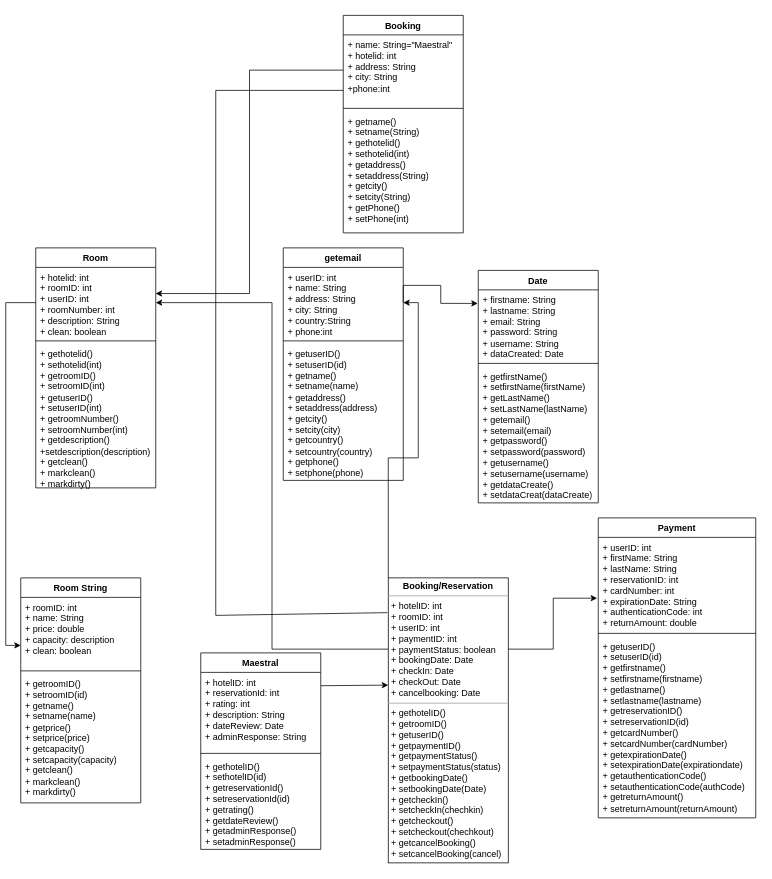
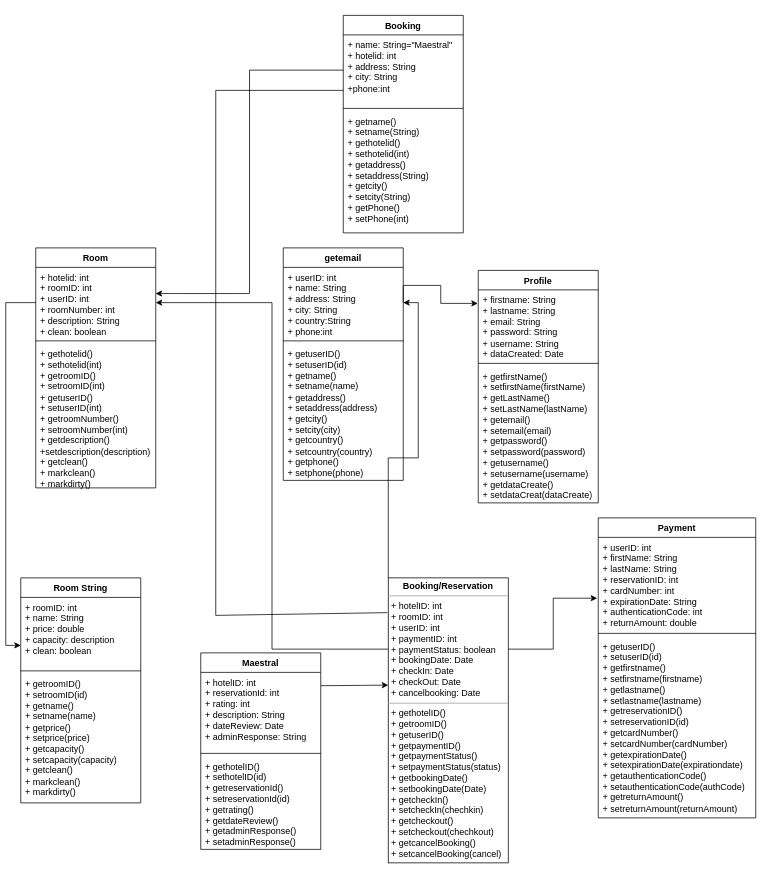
node "Date": label "Date" -> "Profile"
